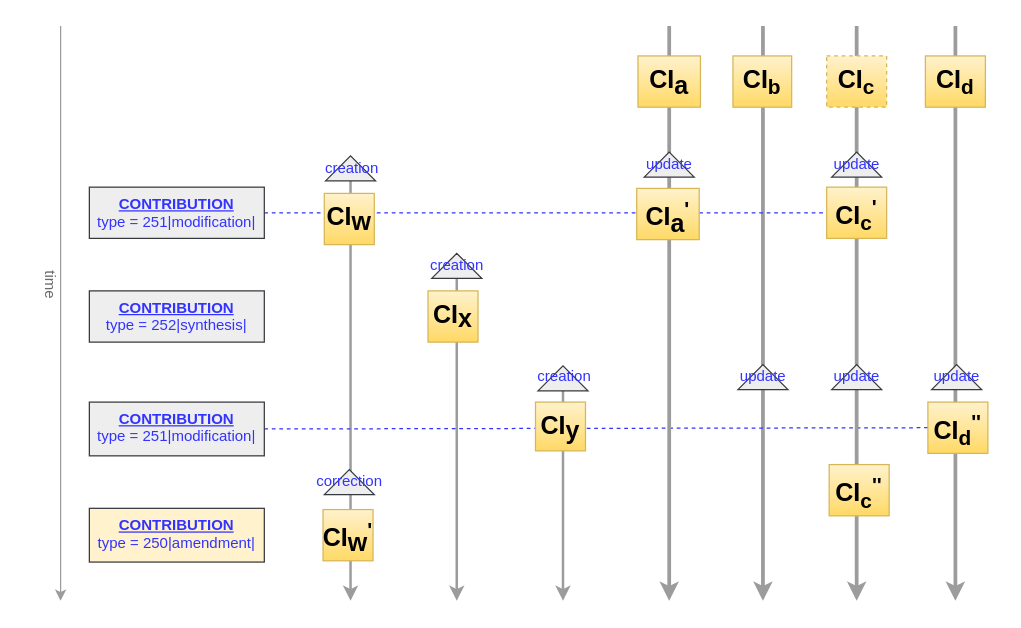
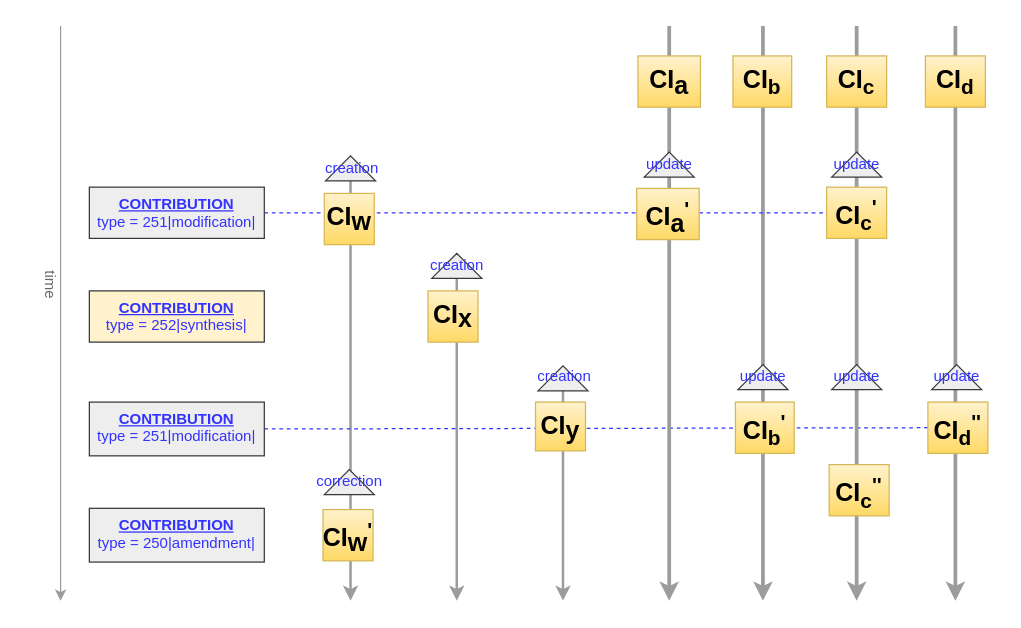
node "CIc": style dashed -> solid
node "CONTRIBUTIONtype = 252|synthesis|": fillcolor #eeeeee -> #fff2cc
node "CIb'": added
node "CONTRIBUTIONtype = 250|amendment|": fillcolor #fff2cc -> #eeeeee
